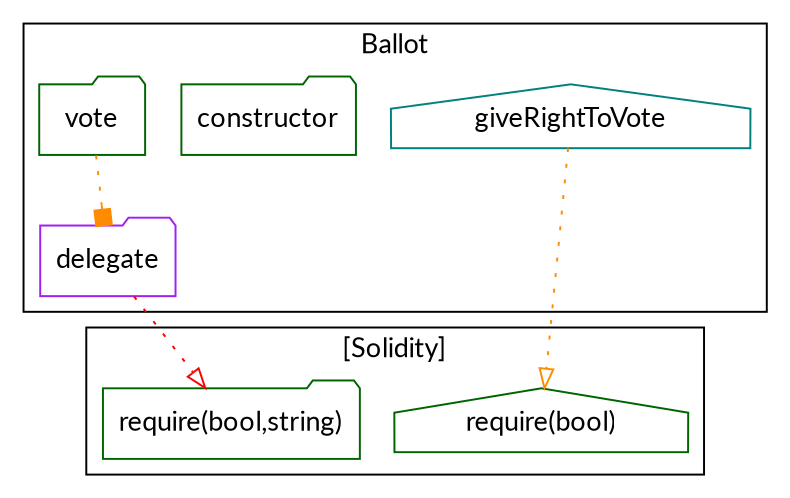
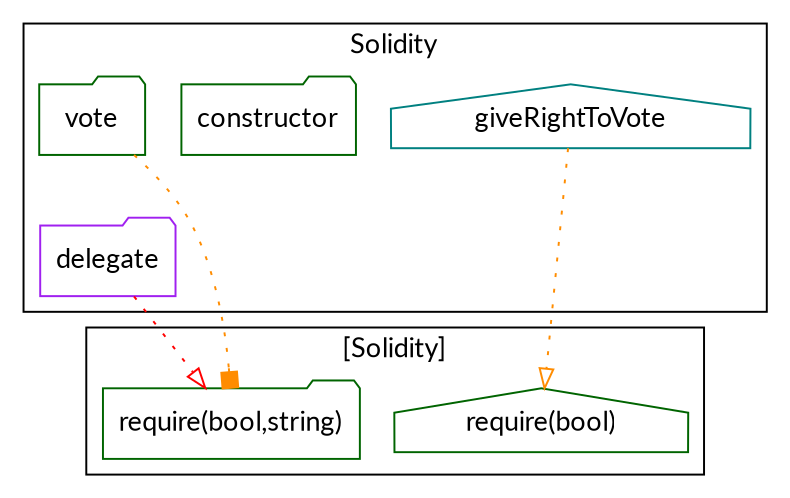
cluster "Ballot": label "Ballot" -> "Solidity"
edge "vote" -> "delegate": now "vote" -> "require(bool,string)"
